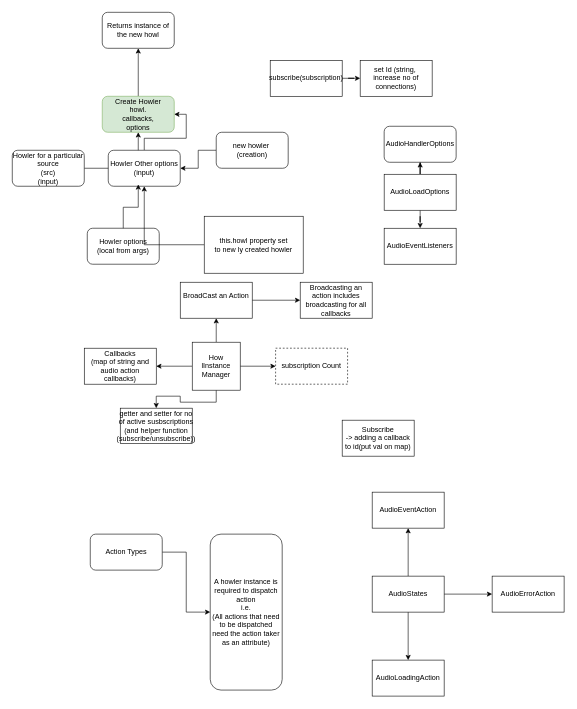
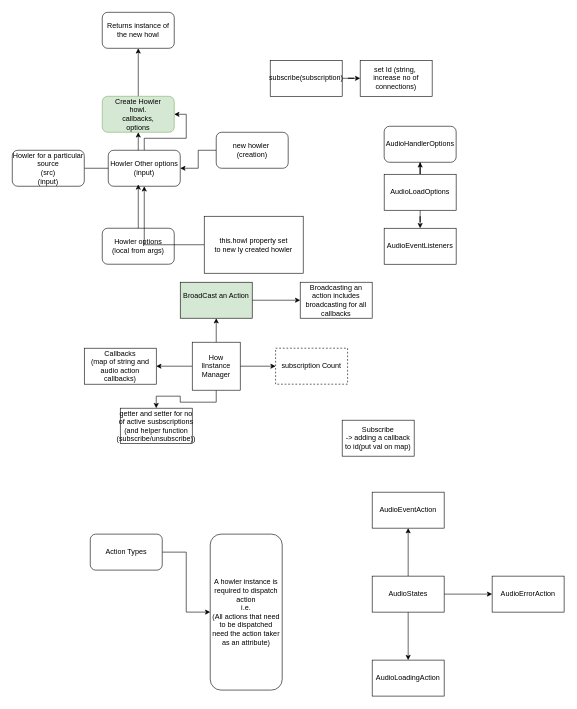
node "Howler options (local from args)": moved (123, 246) -> (138, 246)
node "BroadCast an Action": fillcolor #ffffff -> #d5e8d4
